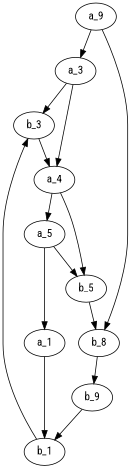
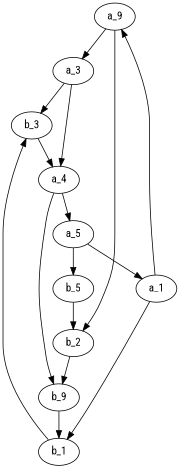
edge "a_1" -> "a_9": added
edge "a_4" -> "b_5": now "a_4" -> "b_9"
node "b_8": label "b_8" -> "b_2"
